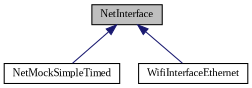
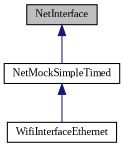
edge "WifiInterfaceEthernet" -> "NetInterface": now "WifiInterfaceEthernet" -> "NetMockSimpleTimed"
